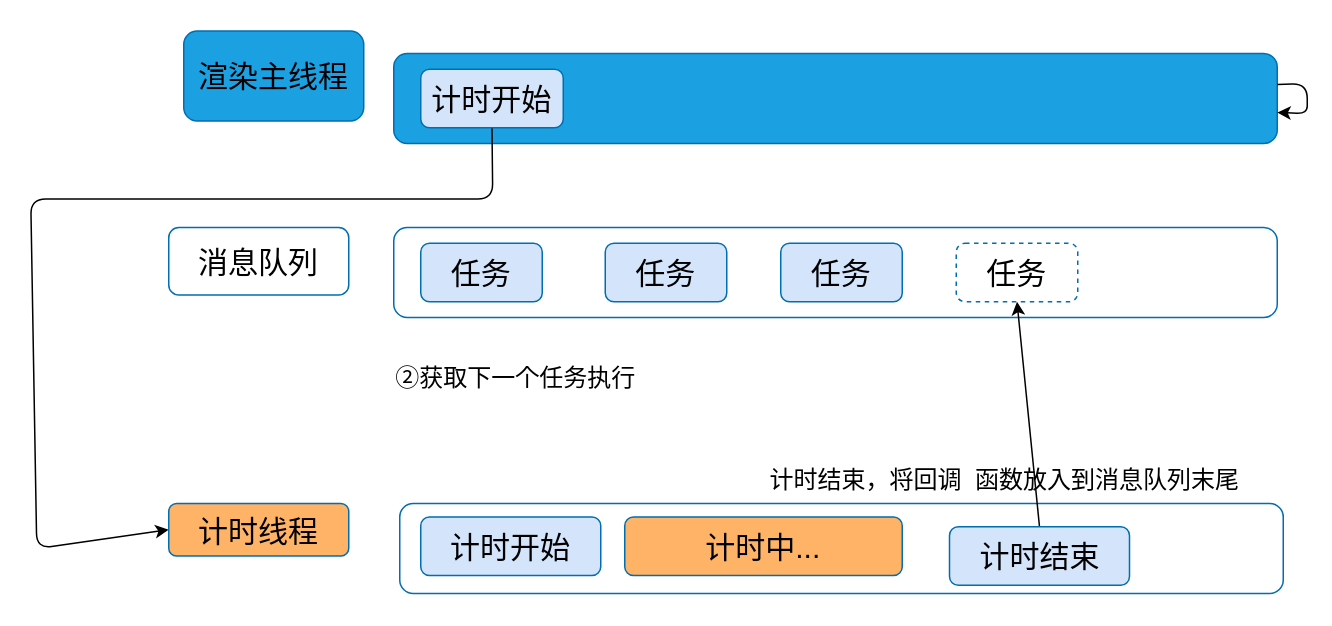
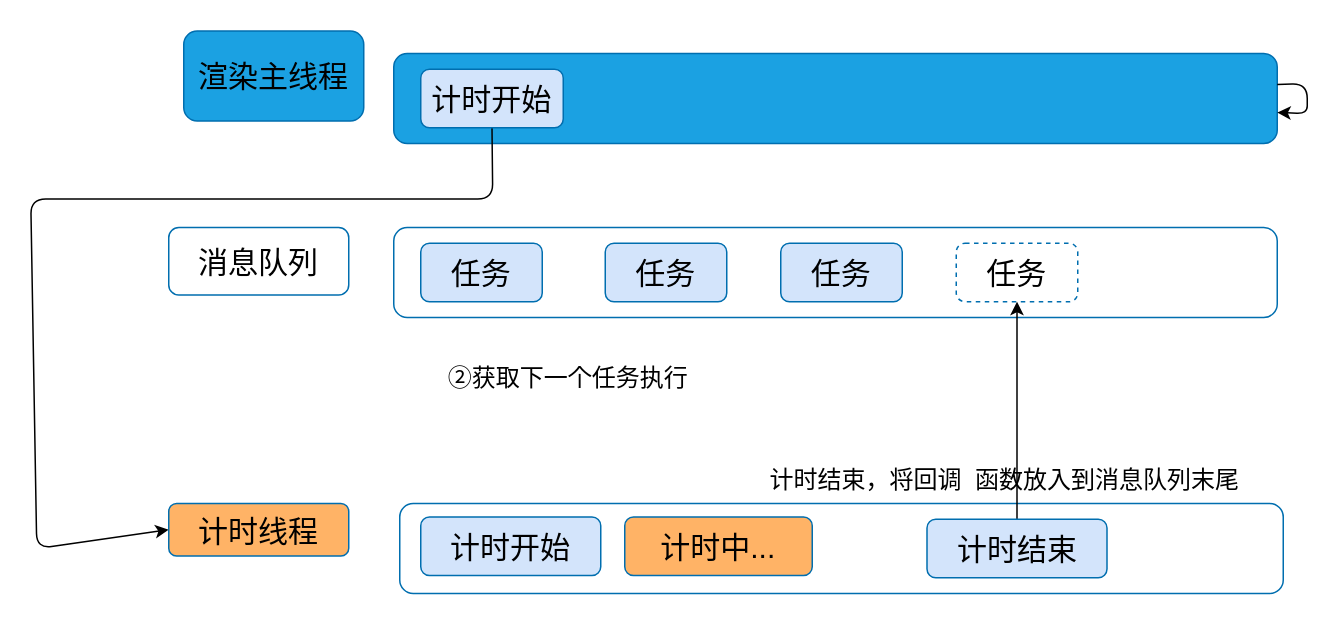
node "②获取下一个任务执行": moved (515, 374) -> (568, 374)
node "计时中...": size 278x59 -> 188x59
node "计时结束": moved (1040, 556) -> (1017, 548)
